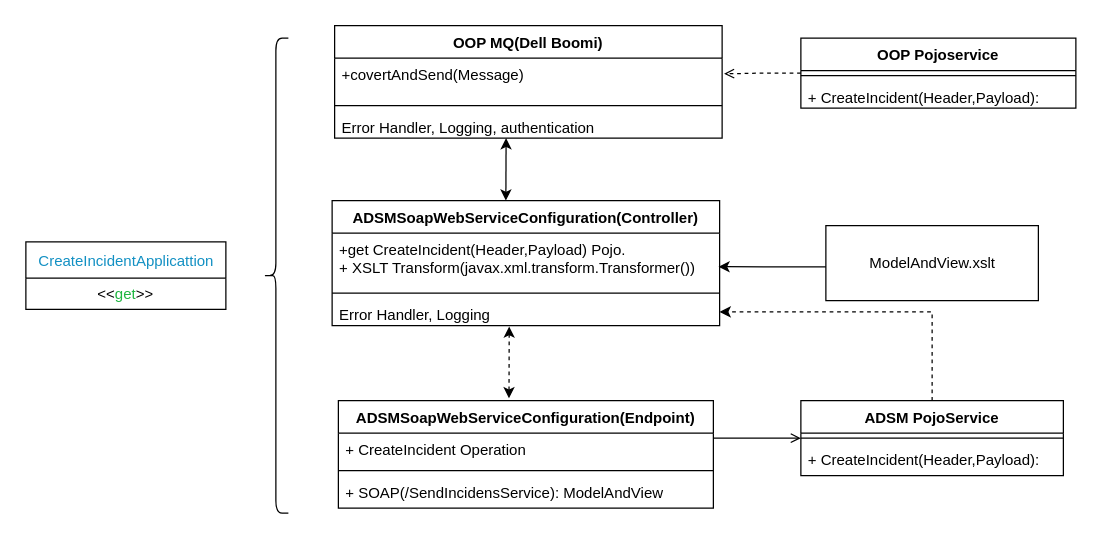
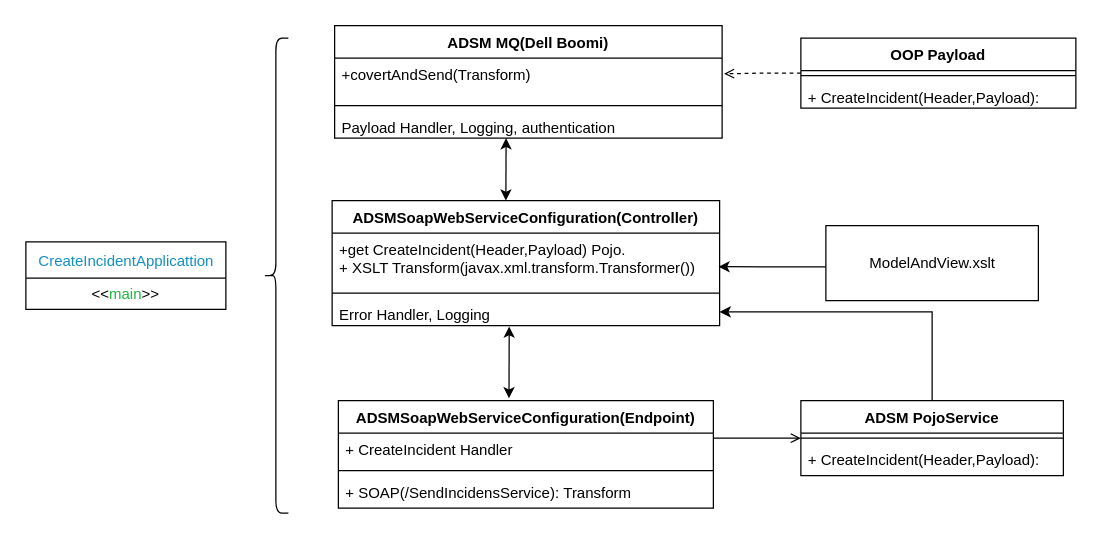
node "OOP MQ(Dell Boomi)": label "OOP MQ(Dell Boomi)" -> "ADSM MQ(Dell Boomi)"
node "OOP Pojoservice": label "OOP Pojoservice" -> "OOP Payload"
node "+covertAndSend(Message)": label "+covertAndSend(Message)" -> "+covertAndSend(Transform)"
node "Error Handler, Logging, authentication": label "Error Handler, Logging, authentication" -> "Payload Handler, Logging, authentication"
node "<<get>>": label "<<get>>" -> "<<main>>"
edge "ADSM PojoService" -> "Error Handler, Logging": style dashed -> solid
edge "Error Handler, Logging" -- "ADSMSoapWebServiceConfiguration(Endpoint)": style dashed -> solid
node "+ CreateIncident Operation": label "+ CreateIncident Operation" -> "+ CreateIncident Handler"
node "+ SOAP(/SendIncidensService): ModelAndView": label "+ SOAP(/SendIncidensService): ModelAndView" -> "+ SOAP(/SendIncidensService): Transform"
